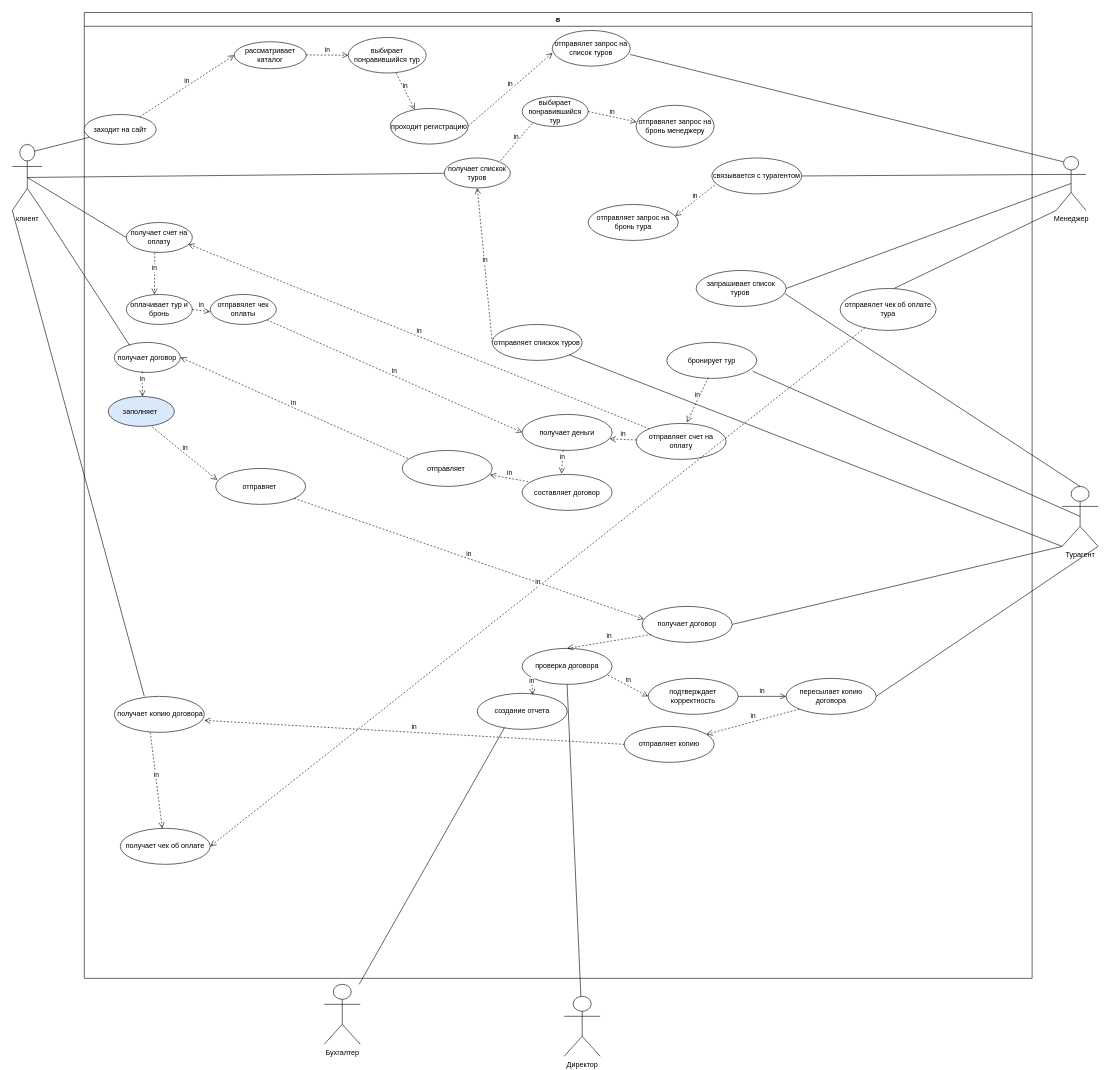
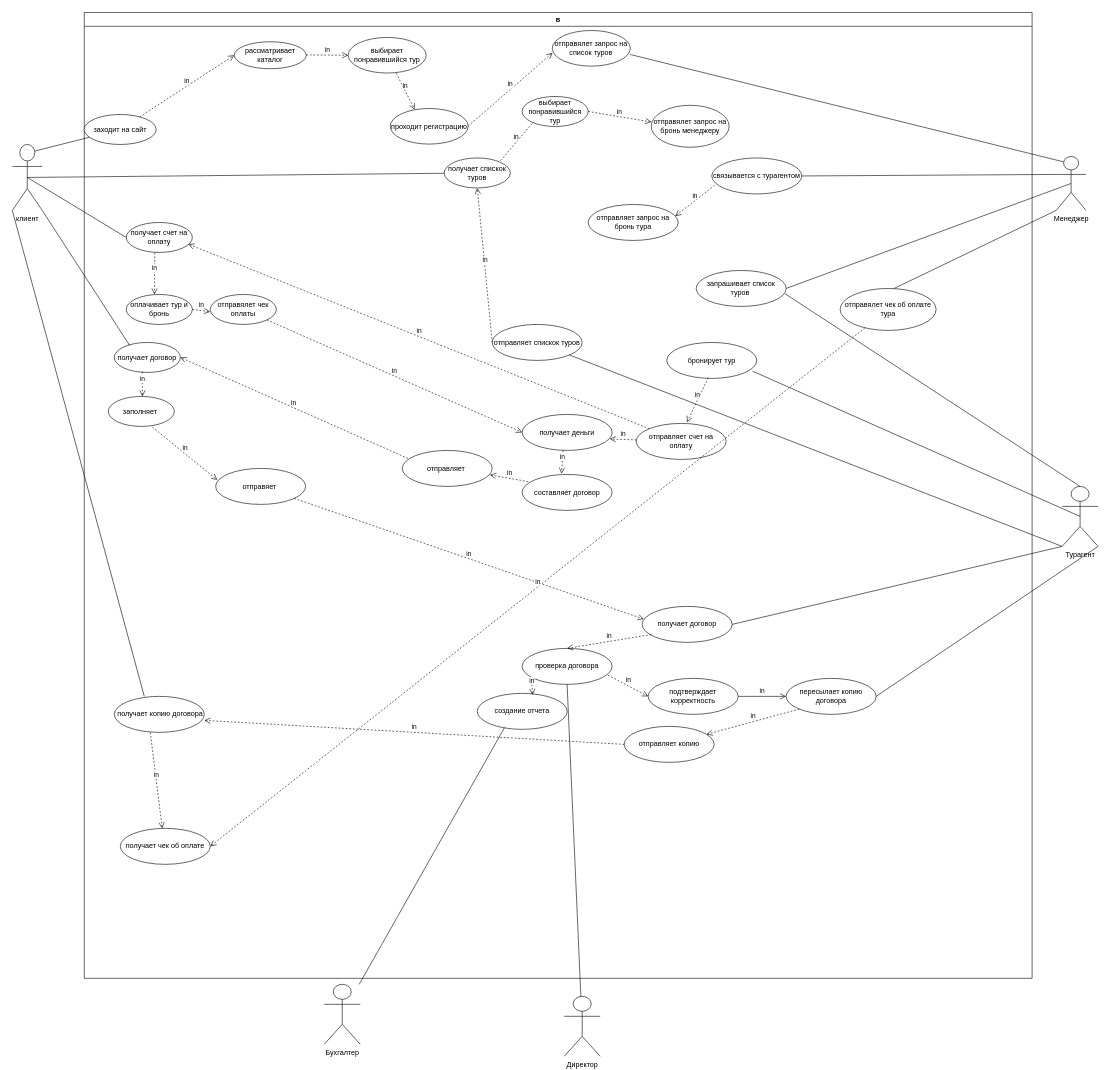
node "отправялет запрос на бронь менеджеру": moved (675, 126) -> (690, 126)
node "заполняет": fillcolor #dae8fc -> #ffffff
